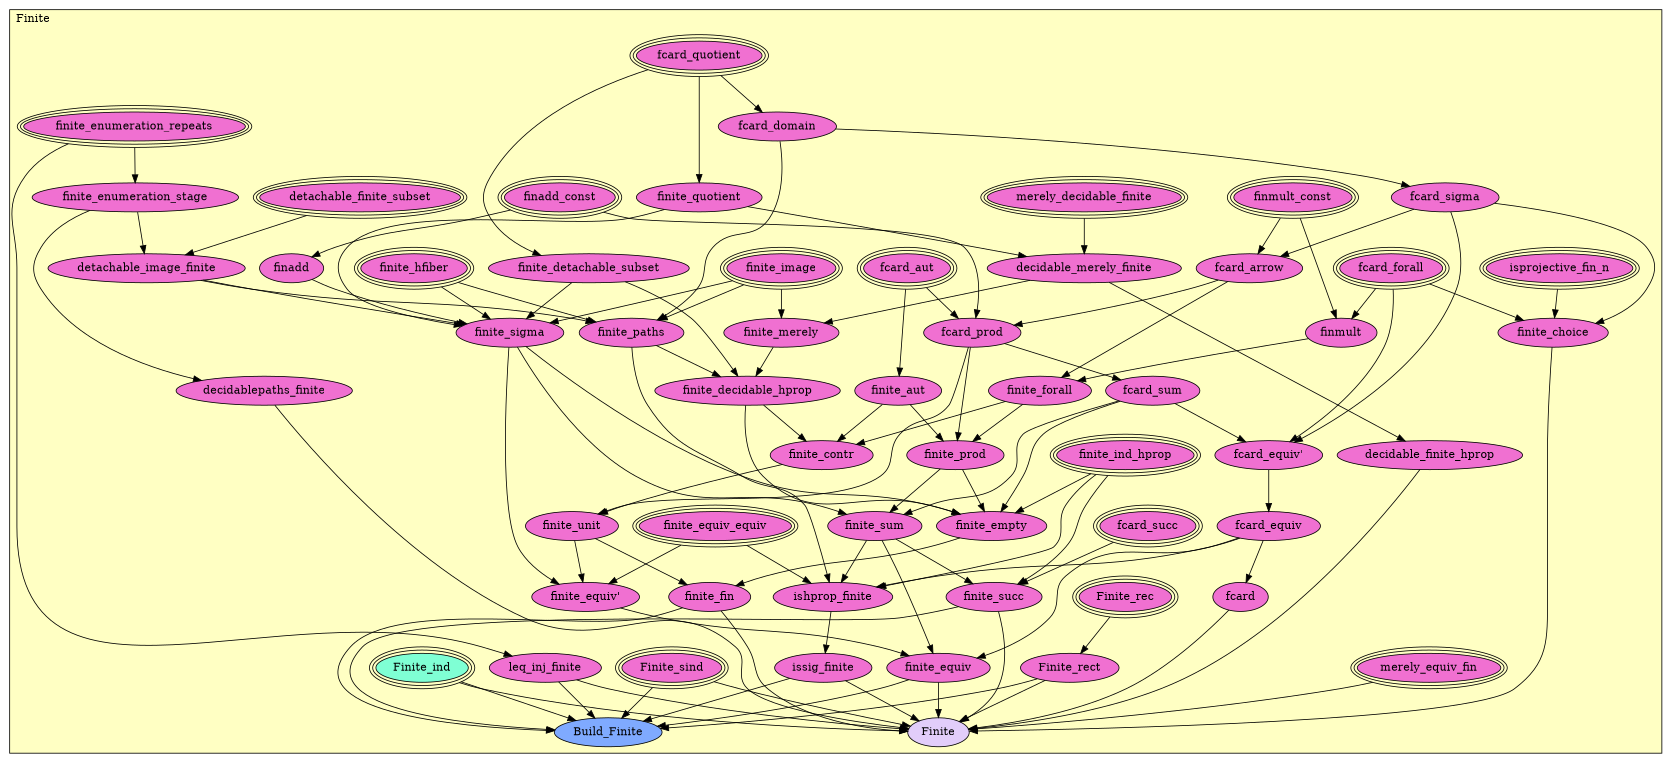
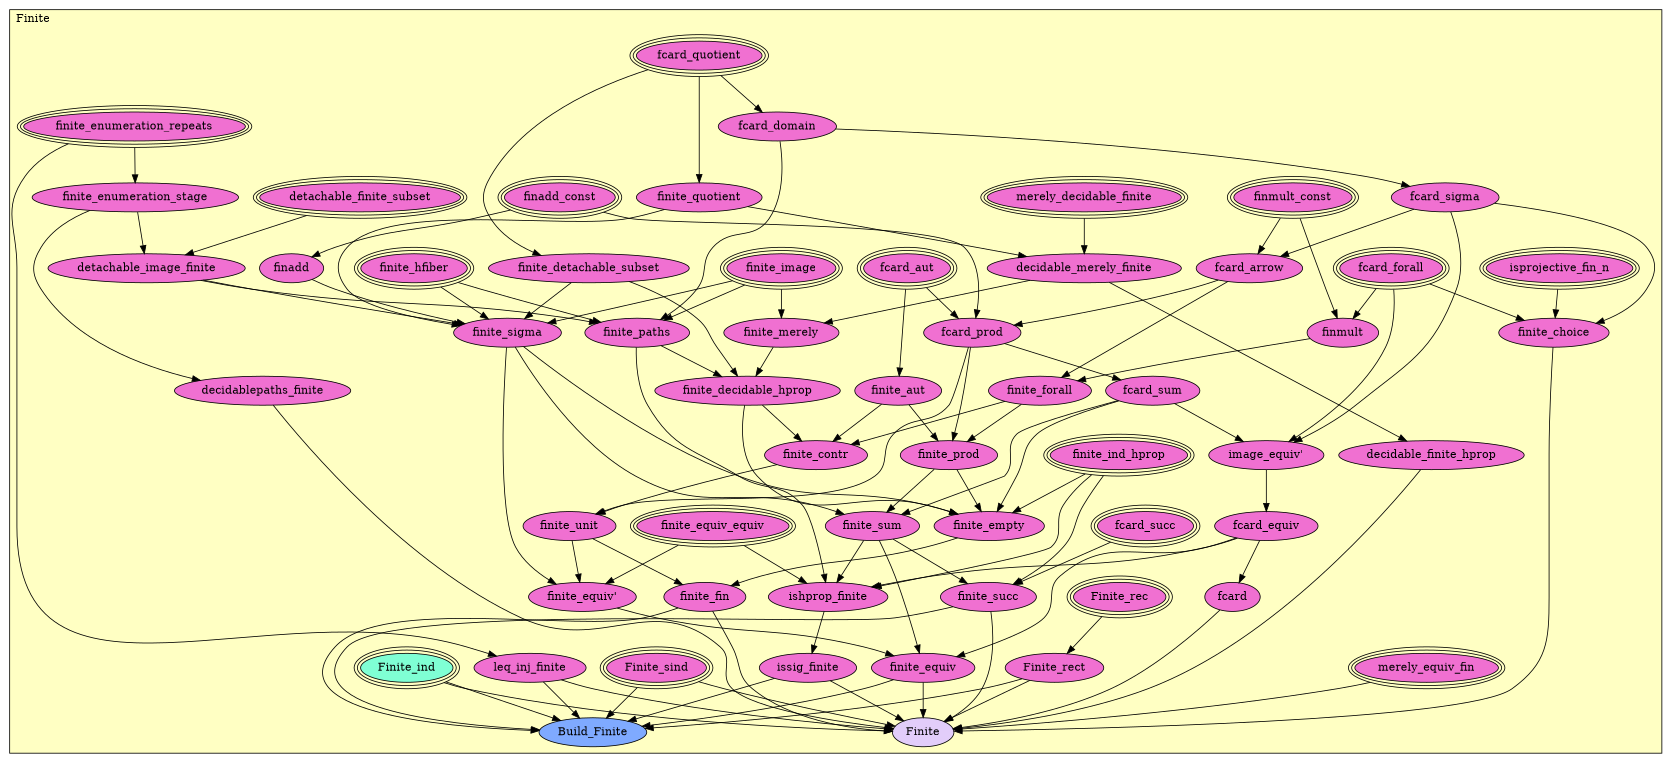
node "fcard_equiv'": label "fcard_equiv'" -> "image_equiv'"
